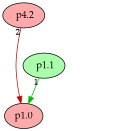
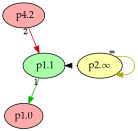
edge "p4.2" -> "p1.0": now "p4.2" -> "p1.1"
node "p2.∞": added
